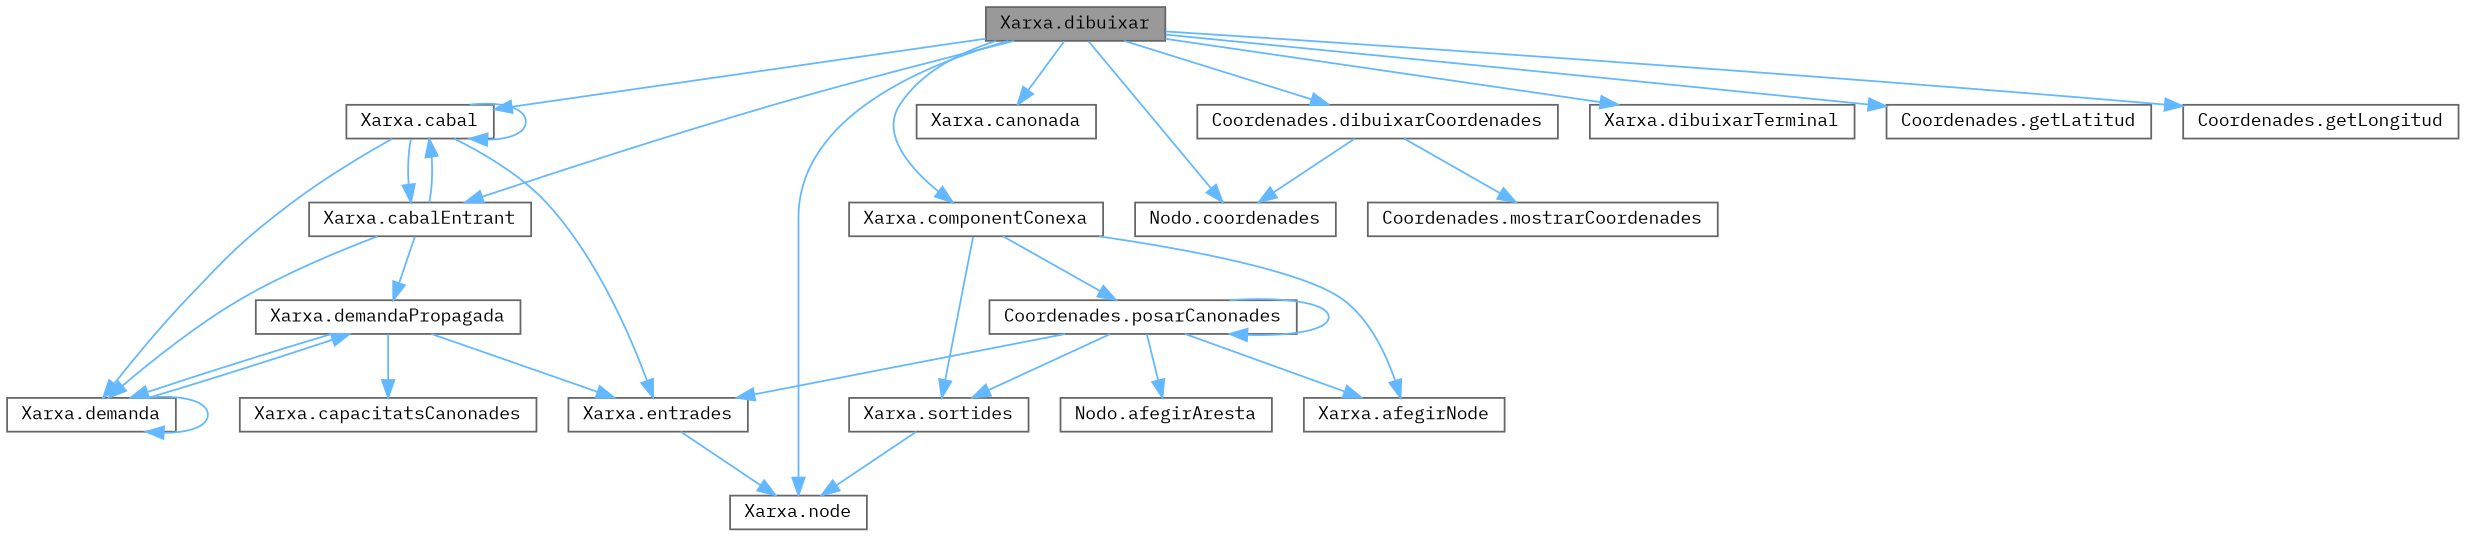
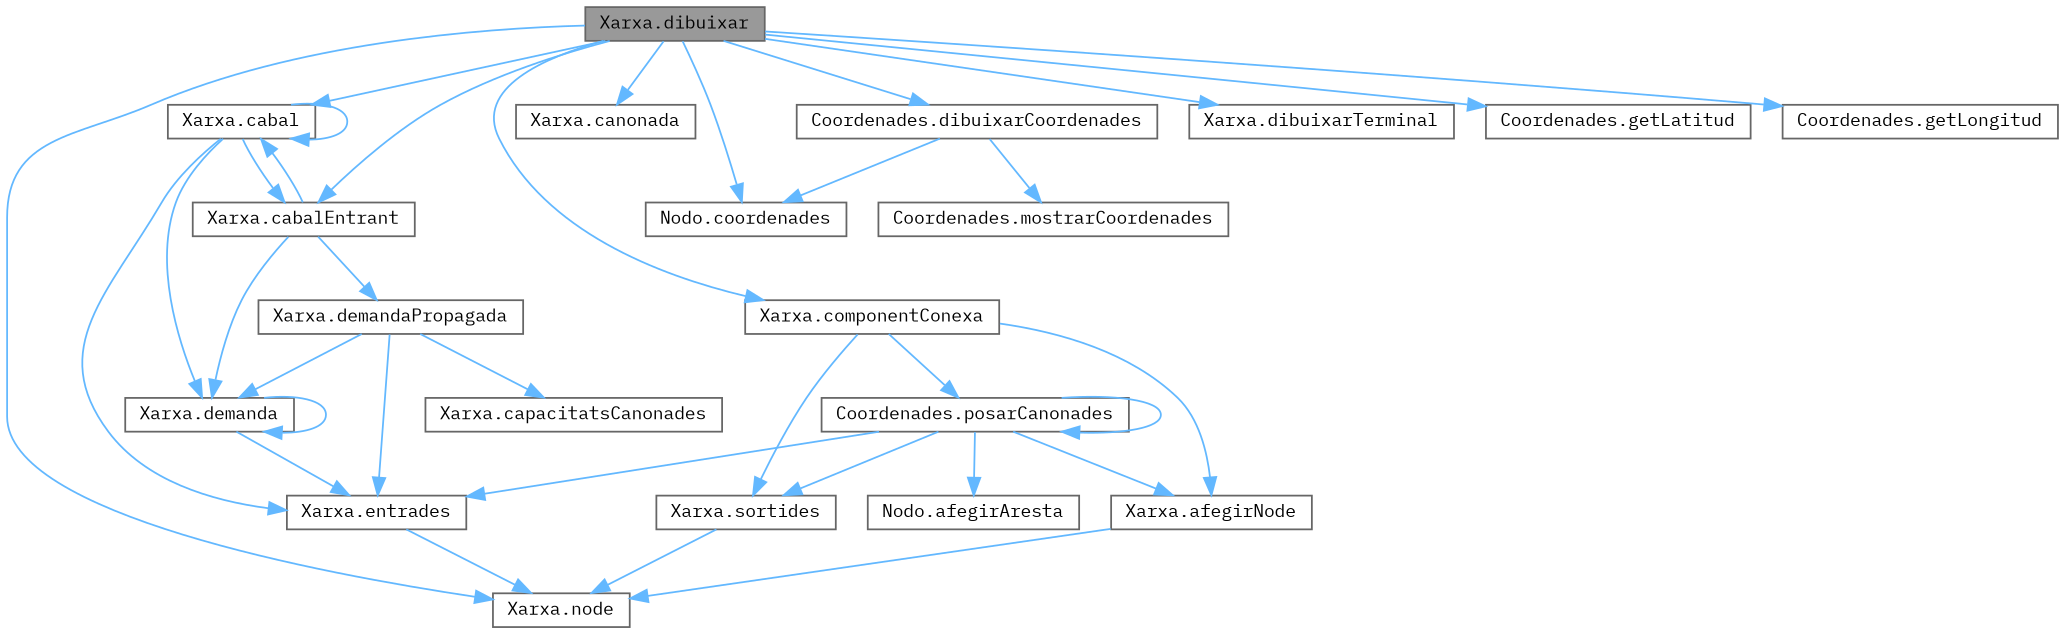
edge "Xarxa.demanda" -> "Xarxa.demandaPropagada": now "Xarxa.demanda" -> "Xarxa.entrades"
edge "Xarxa.afegirNode" -> "Xarxa.node": added
